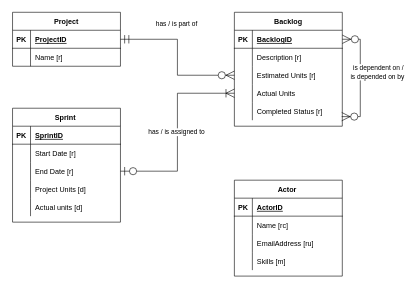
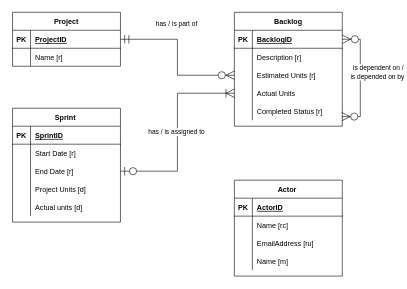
node "Skills [m]": label "Skills [m]" -> "Name [m]"
